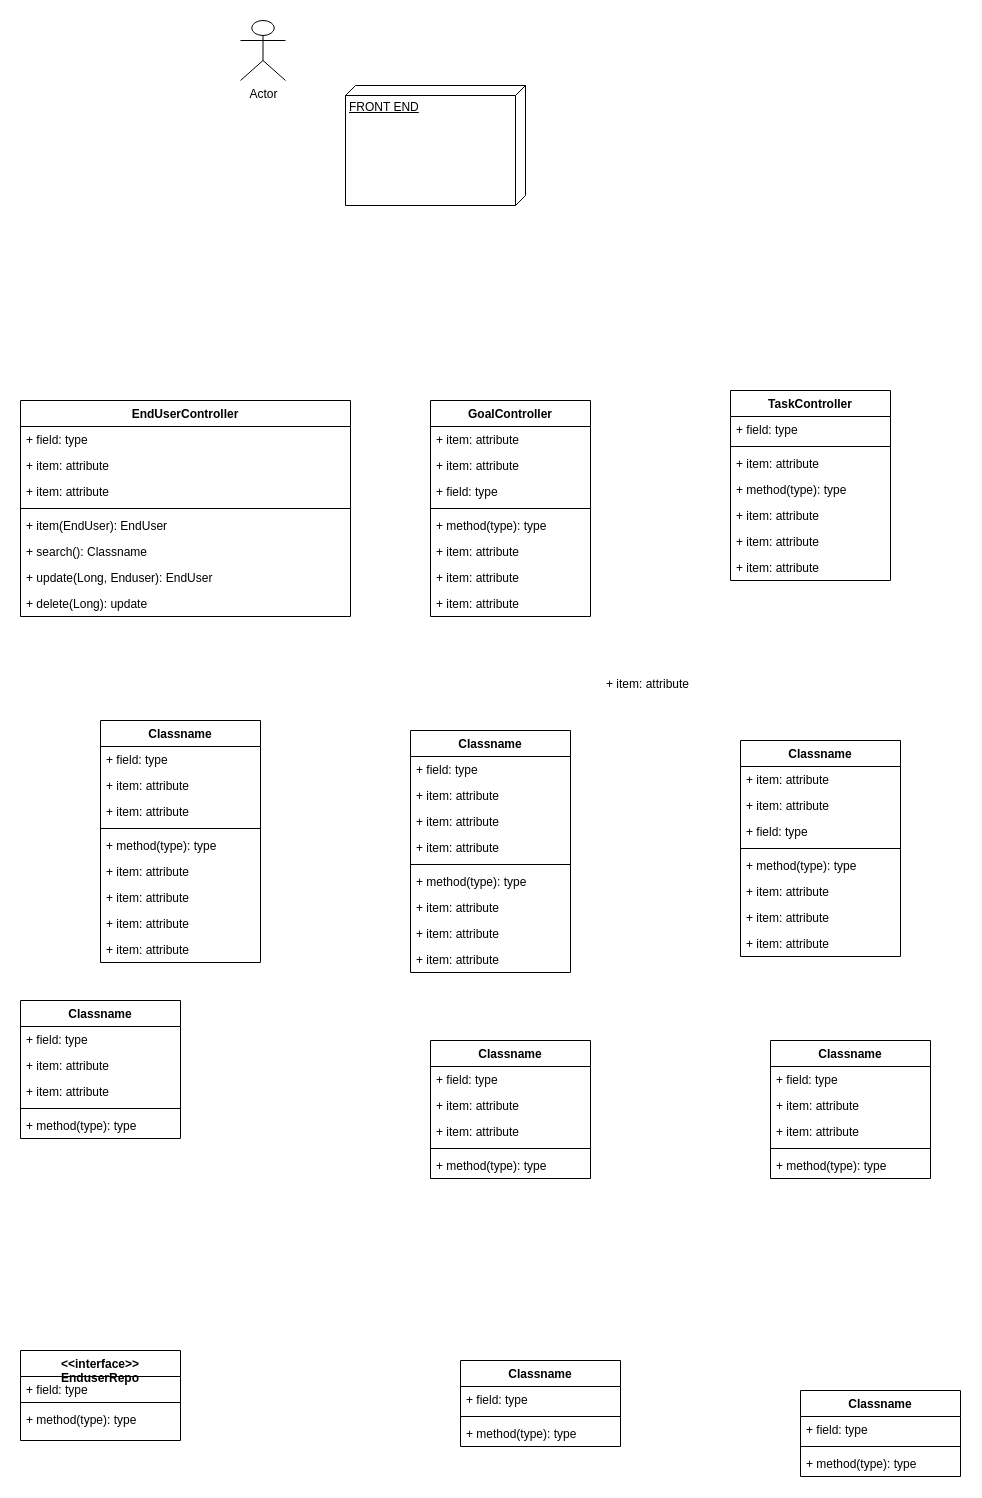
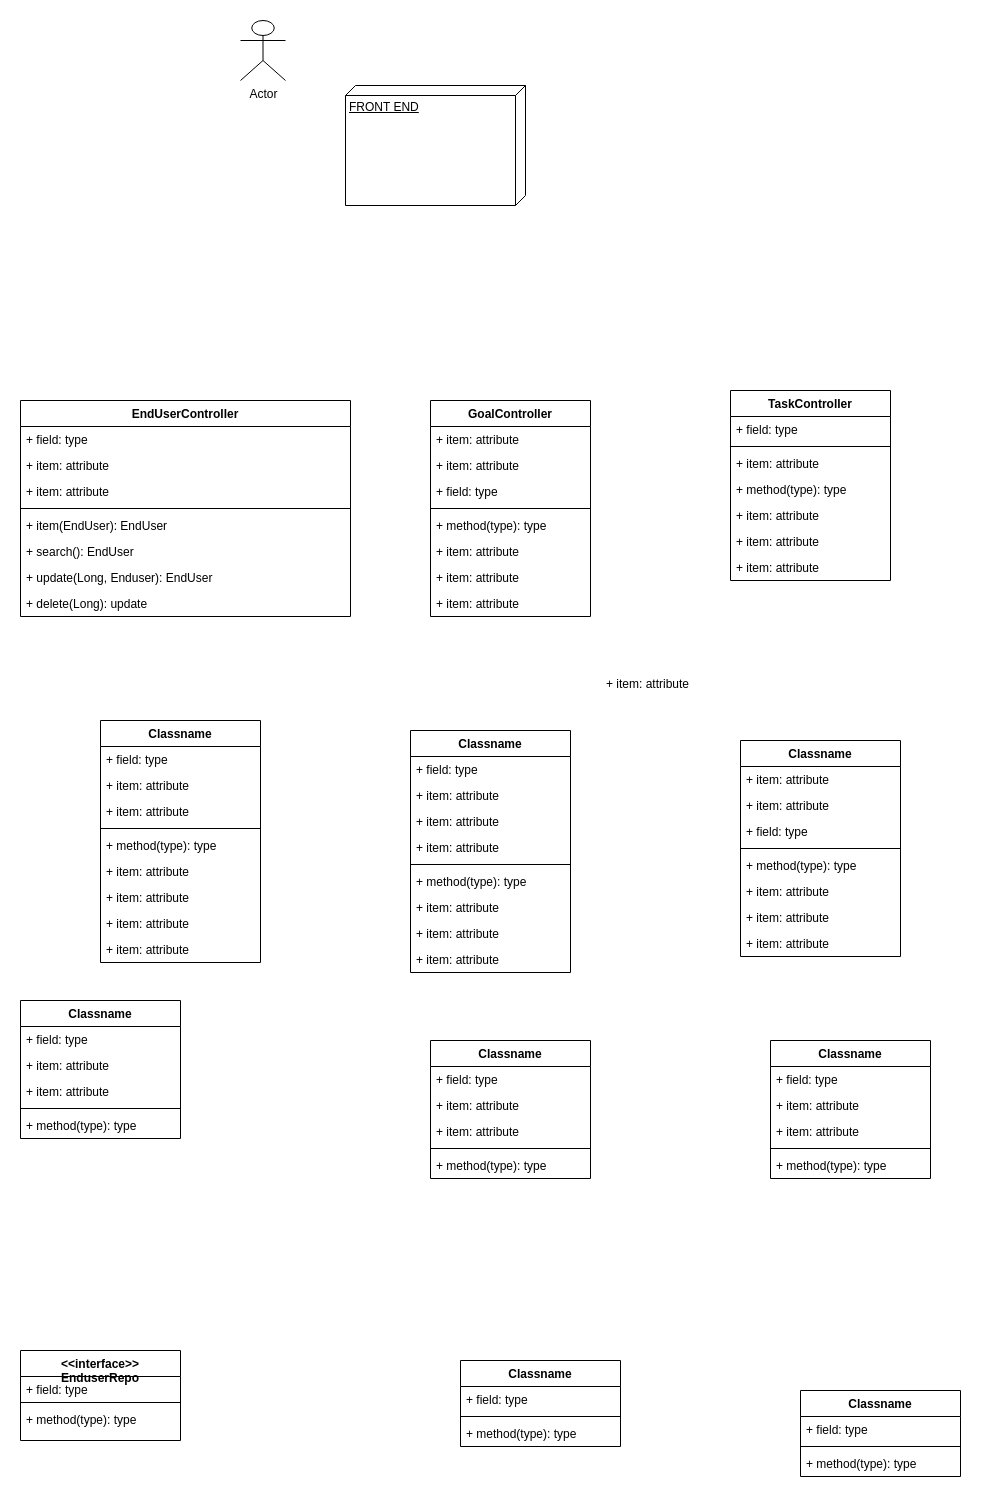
node "+ search(): Classname": label "+ search(): Classname" -> "+ search(): EndUser"
